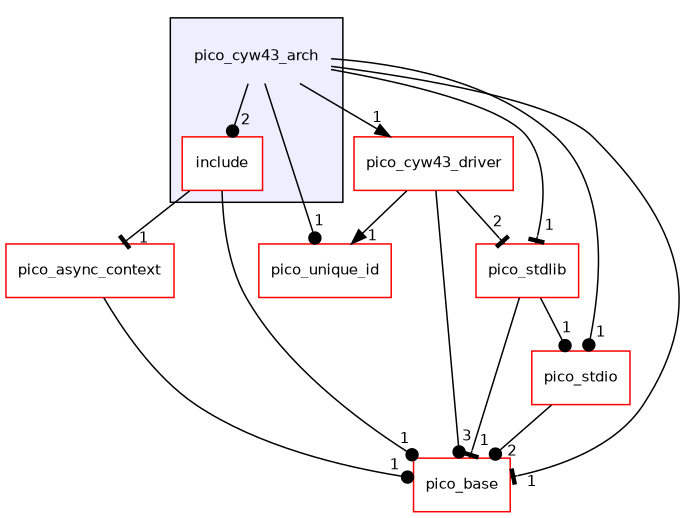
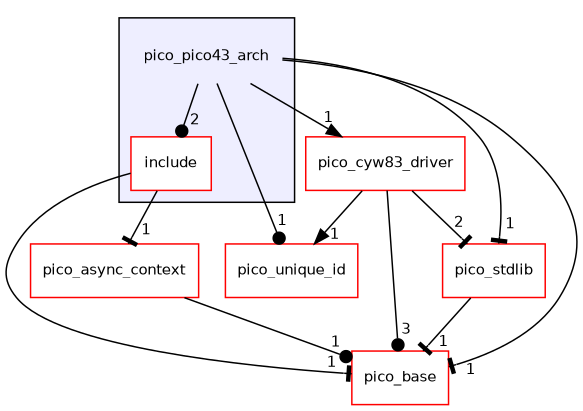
node "pico_cyw43_arch": label "pico_cyw43_arch" -> "pico_pico43_arch"
node "pico_cyw43_driver": label "pico_cyw43_driver" -> "pico_cyw83_driver"
edge "include" -> "pico_base": arrowhead dot -> tee
node "pico_stdio": removed
